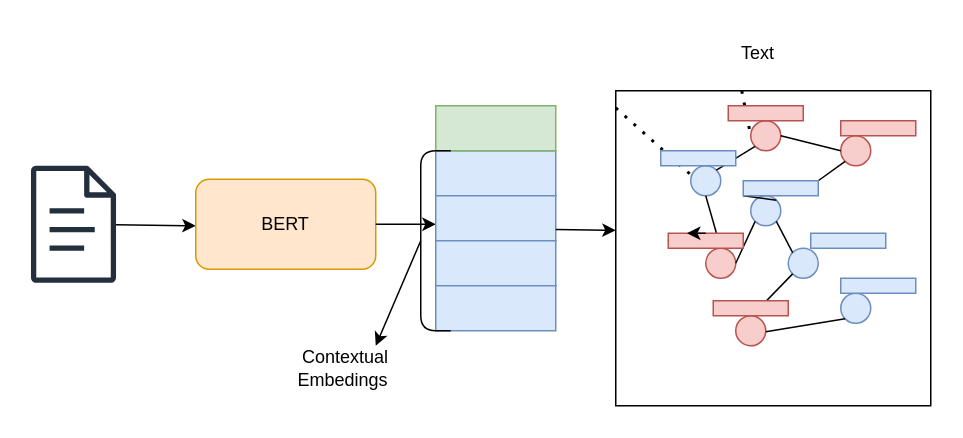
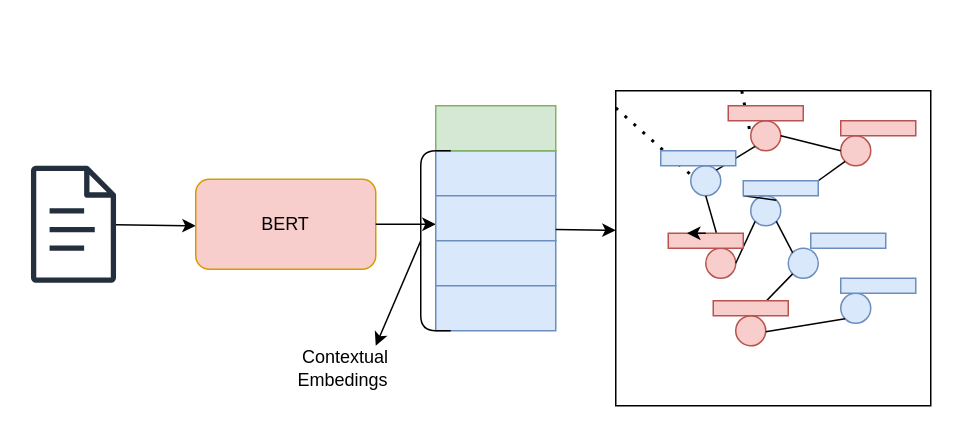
node "Text": removed
node "BERT": fillcolor #ffe6cc -> #f8cecc
